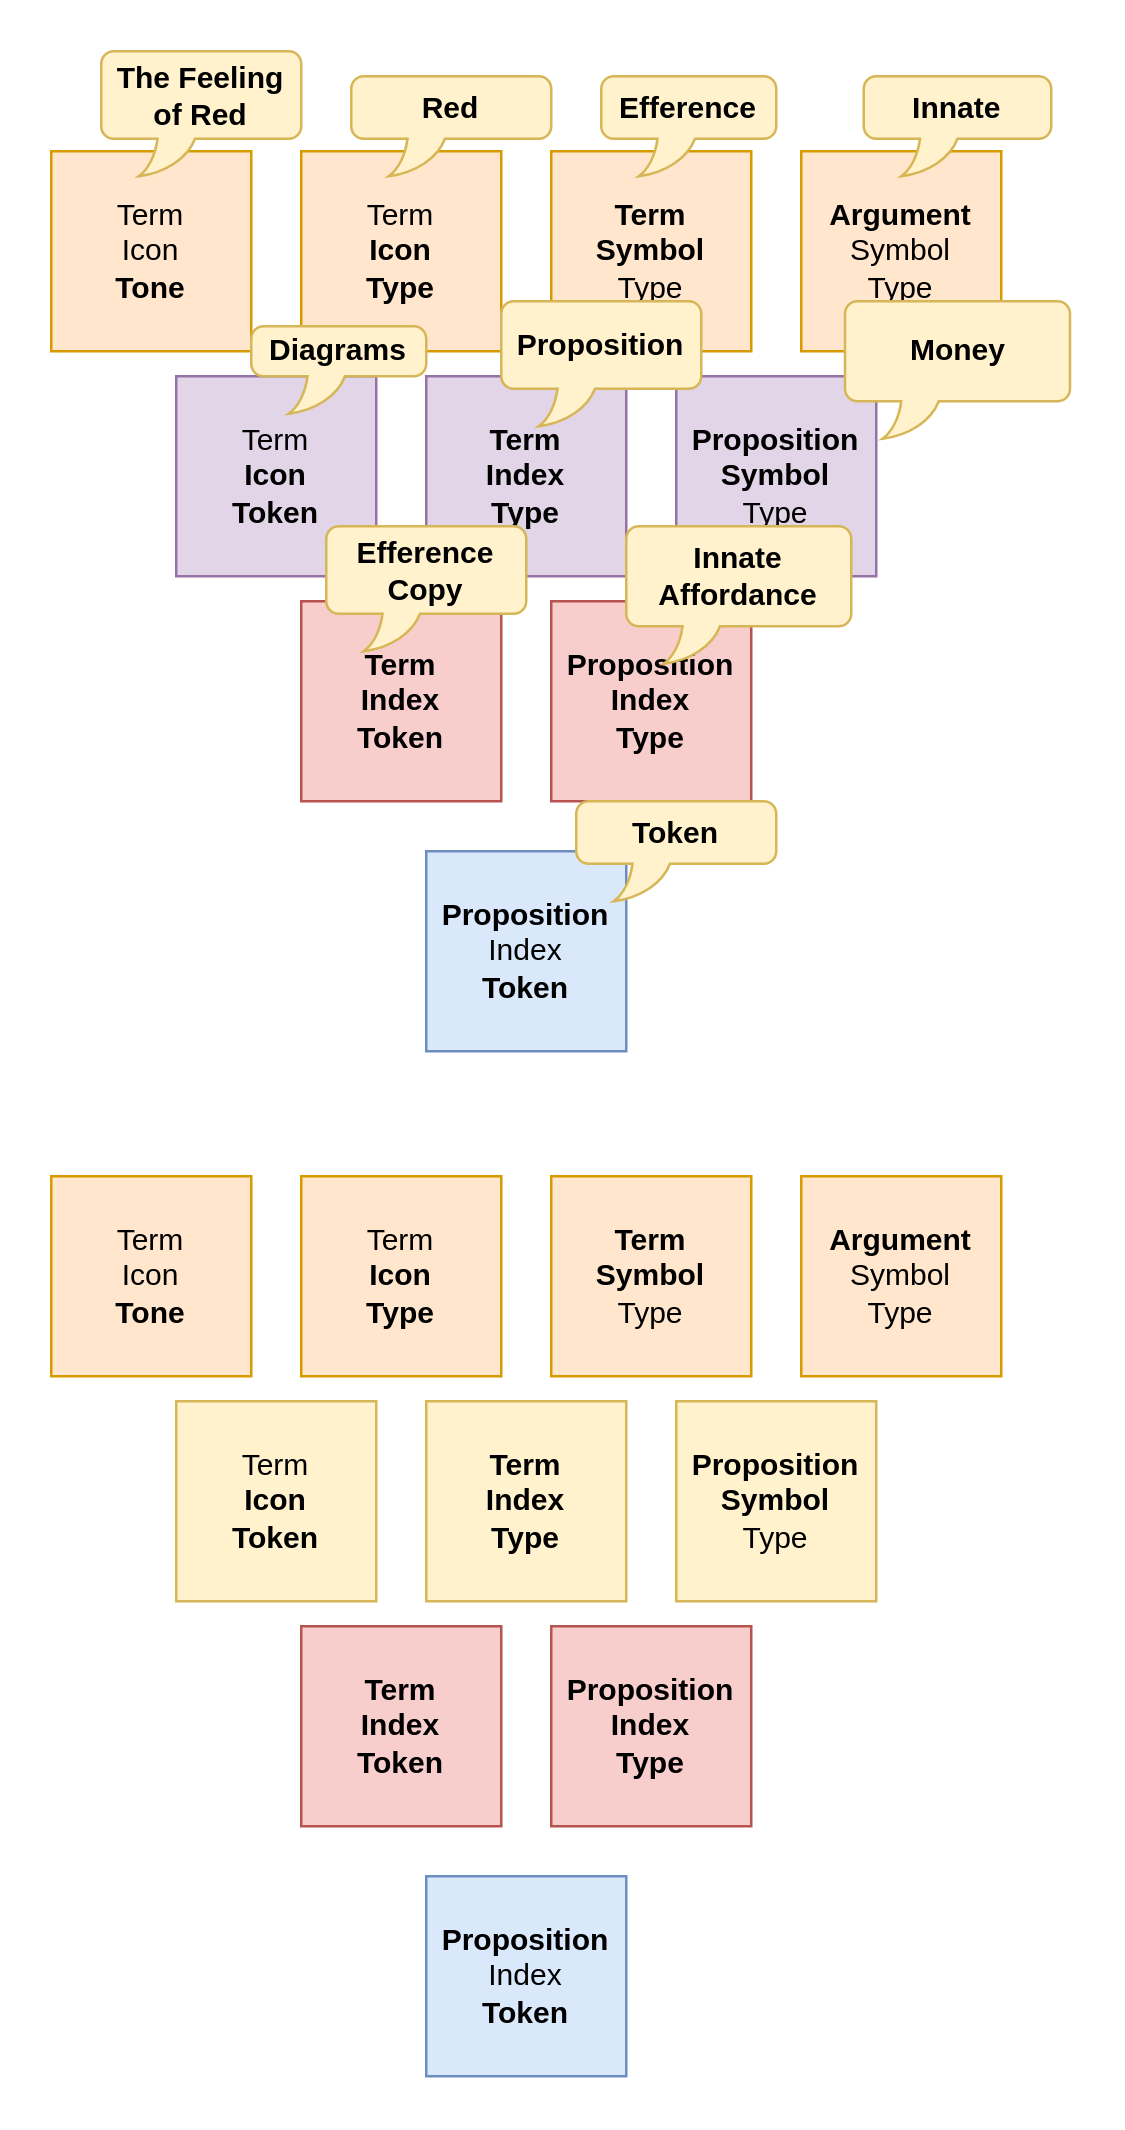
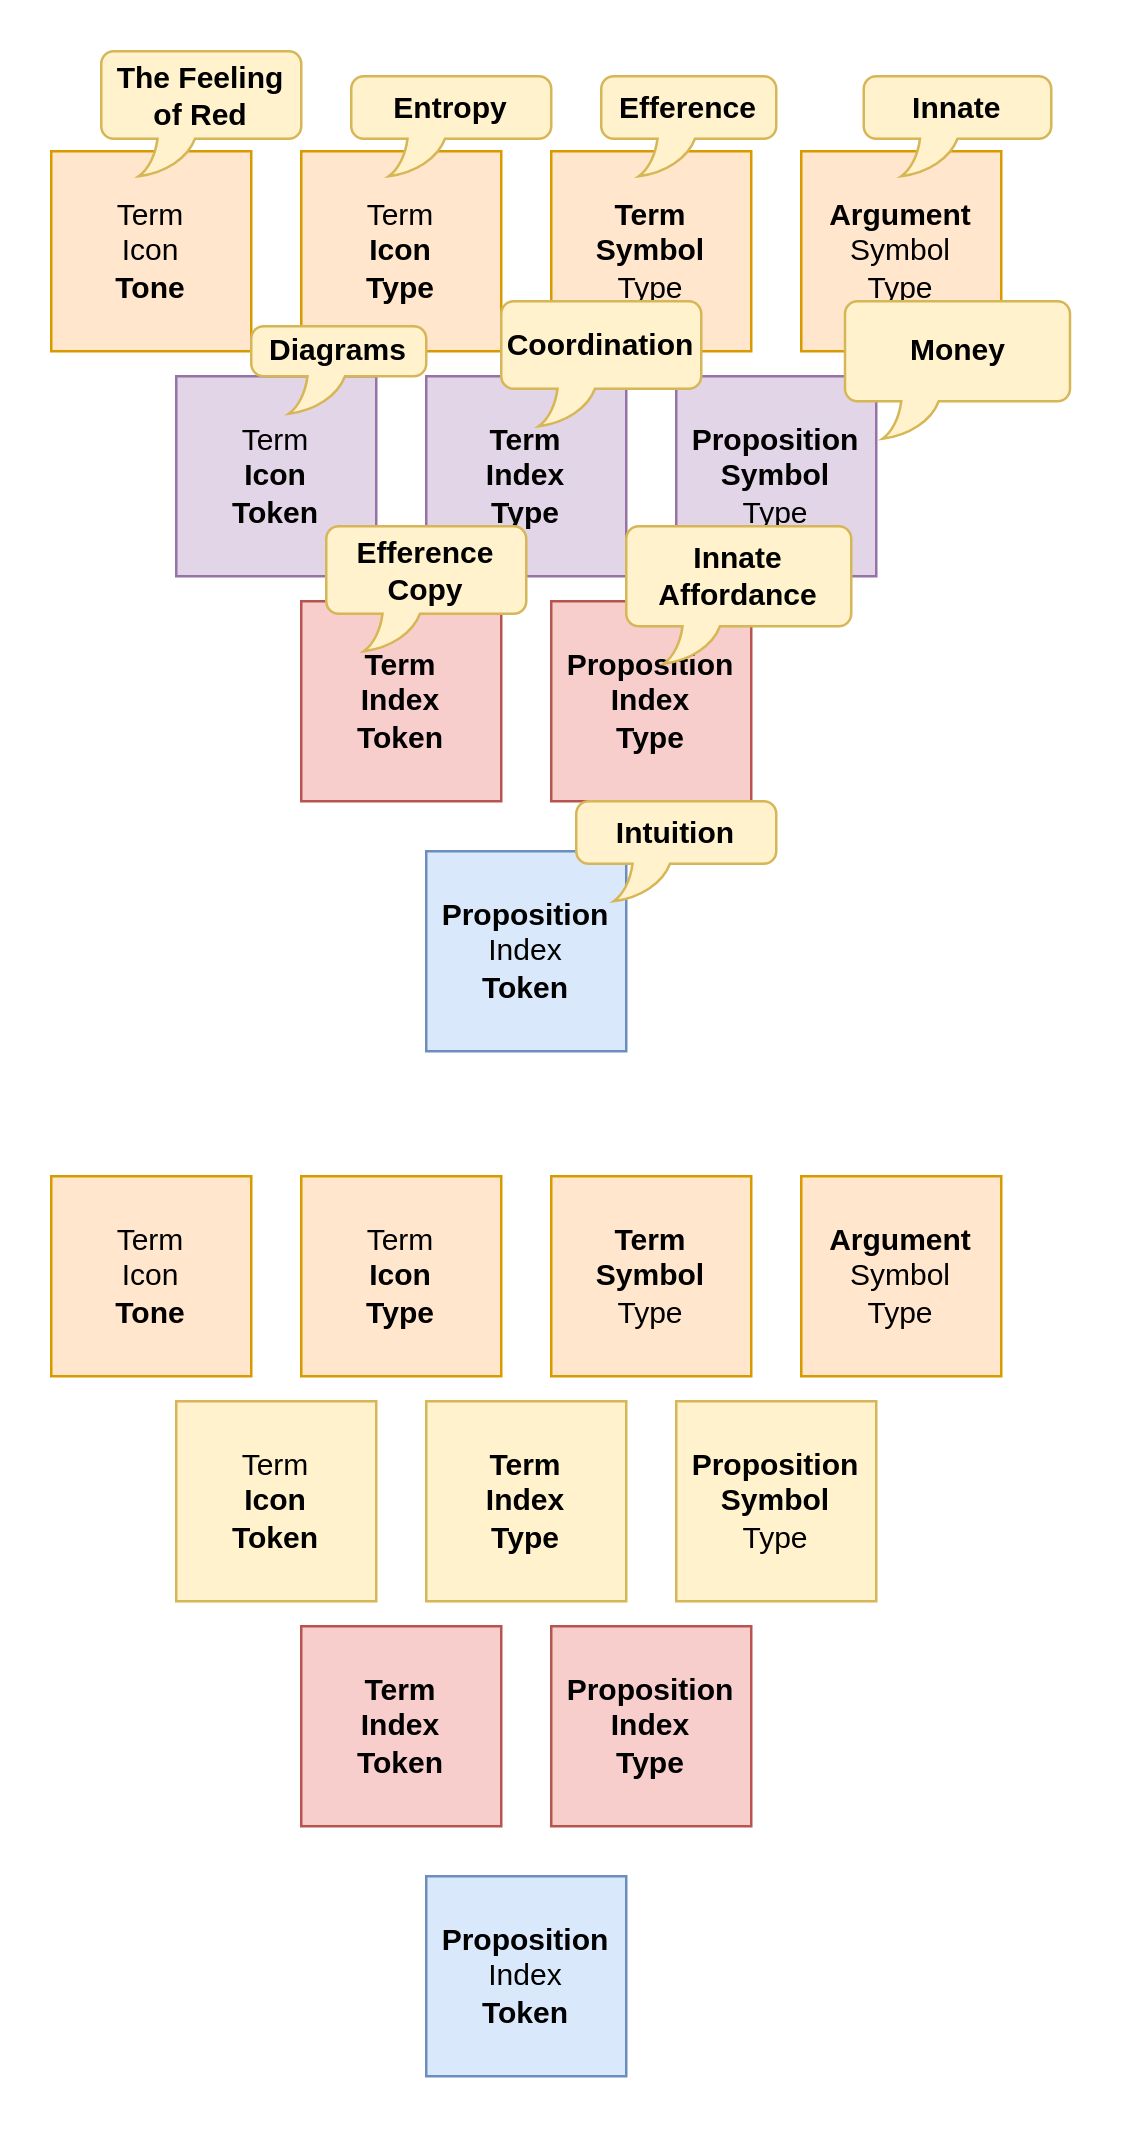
node "Red": label "Red" -> "Entropy"
node "Proposition": label "Proposition" -> "Coordination"
node "Token": label "Token" -> "Intuition"
